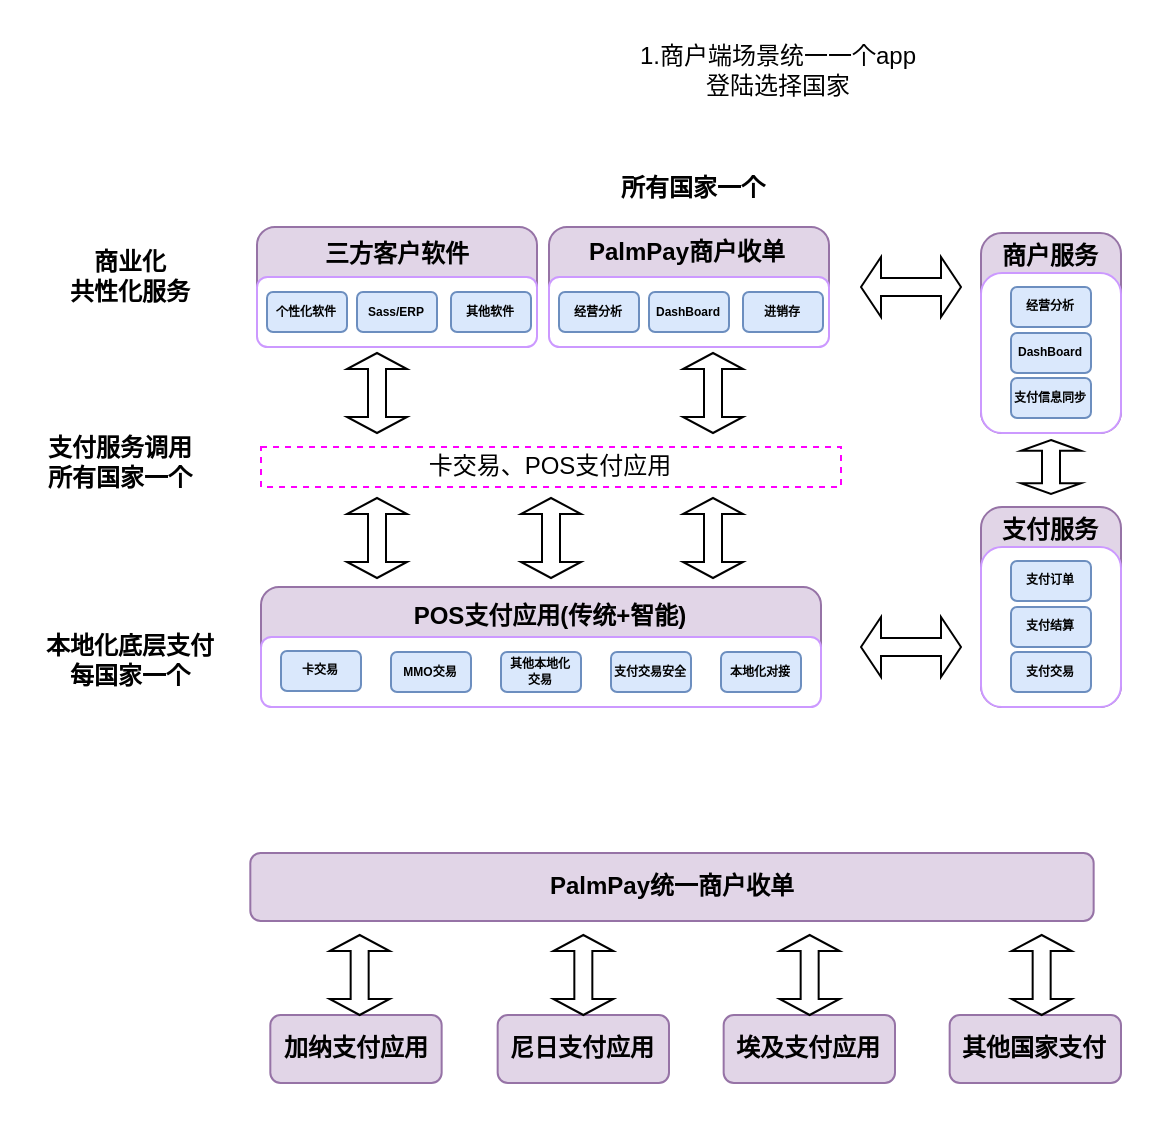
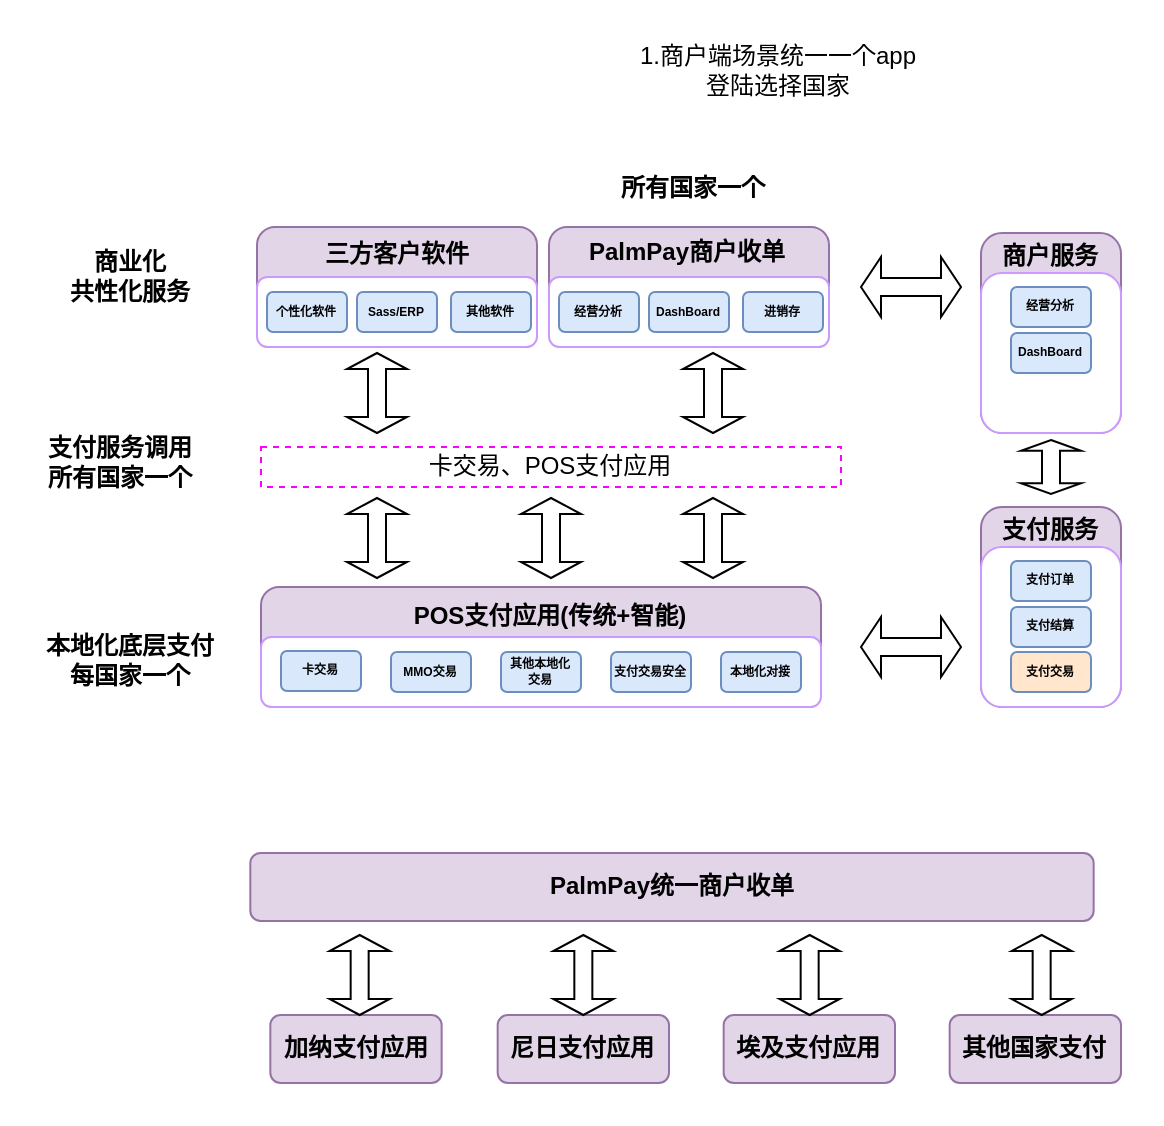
node "支付信息同步": removed
node "支付交易": fillcolor #dae8fc -> #ffe6cc
